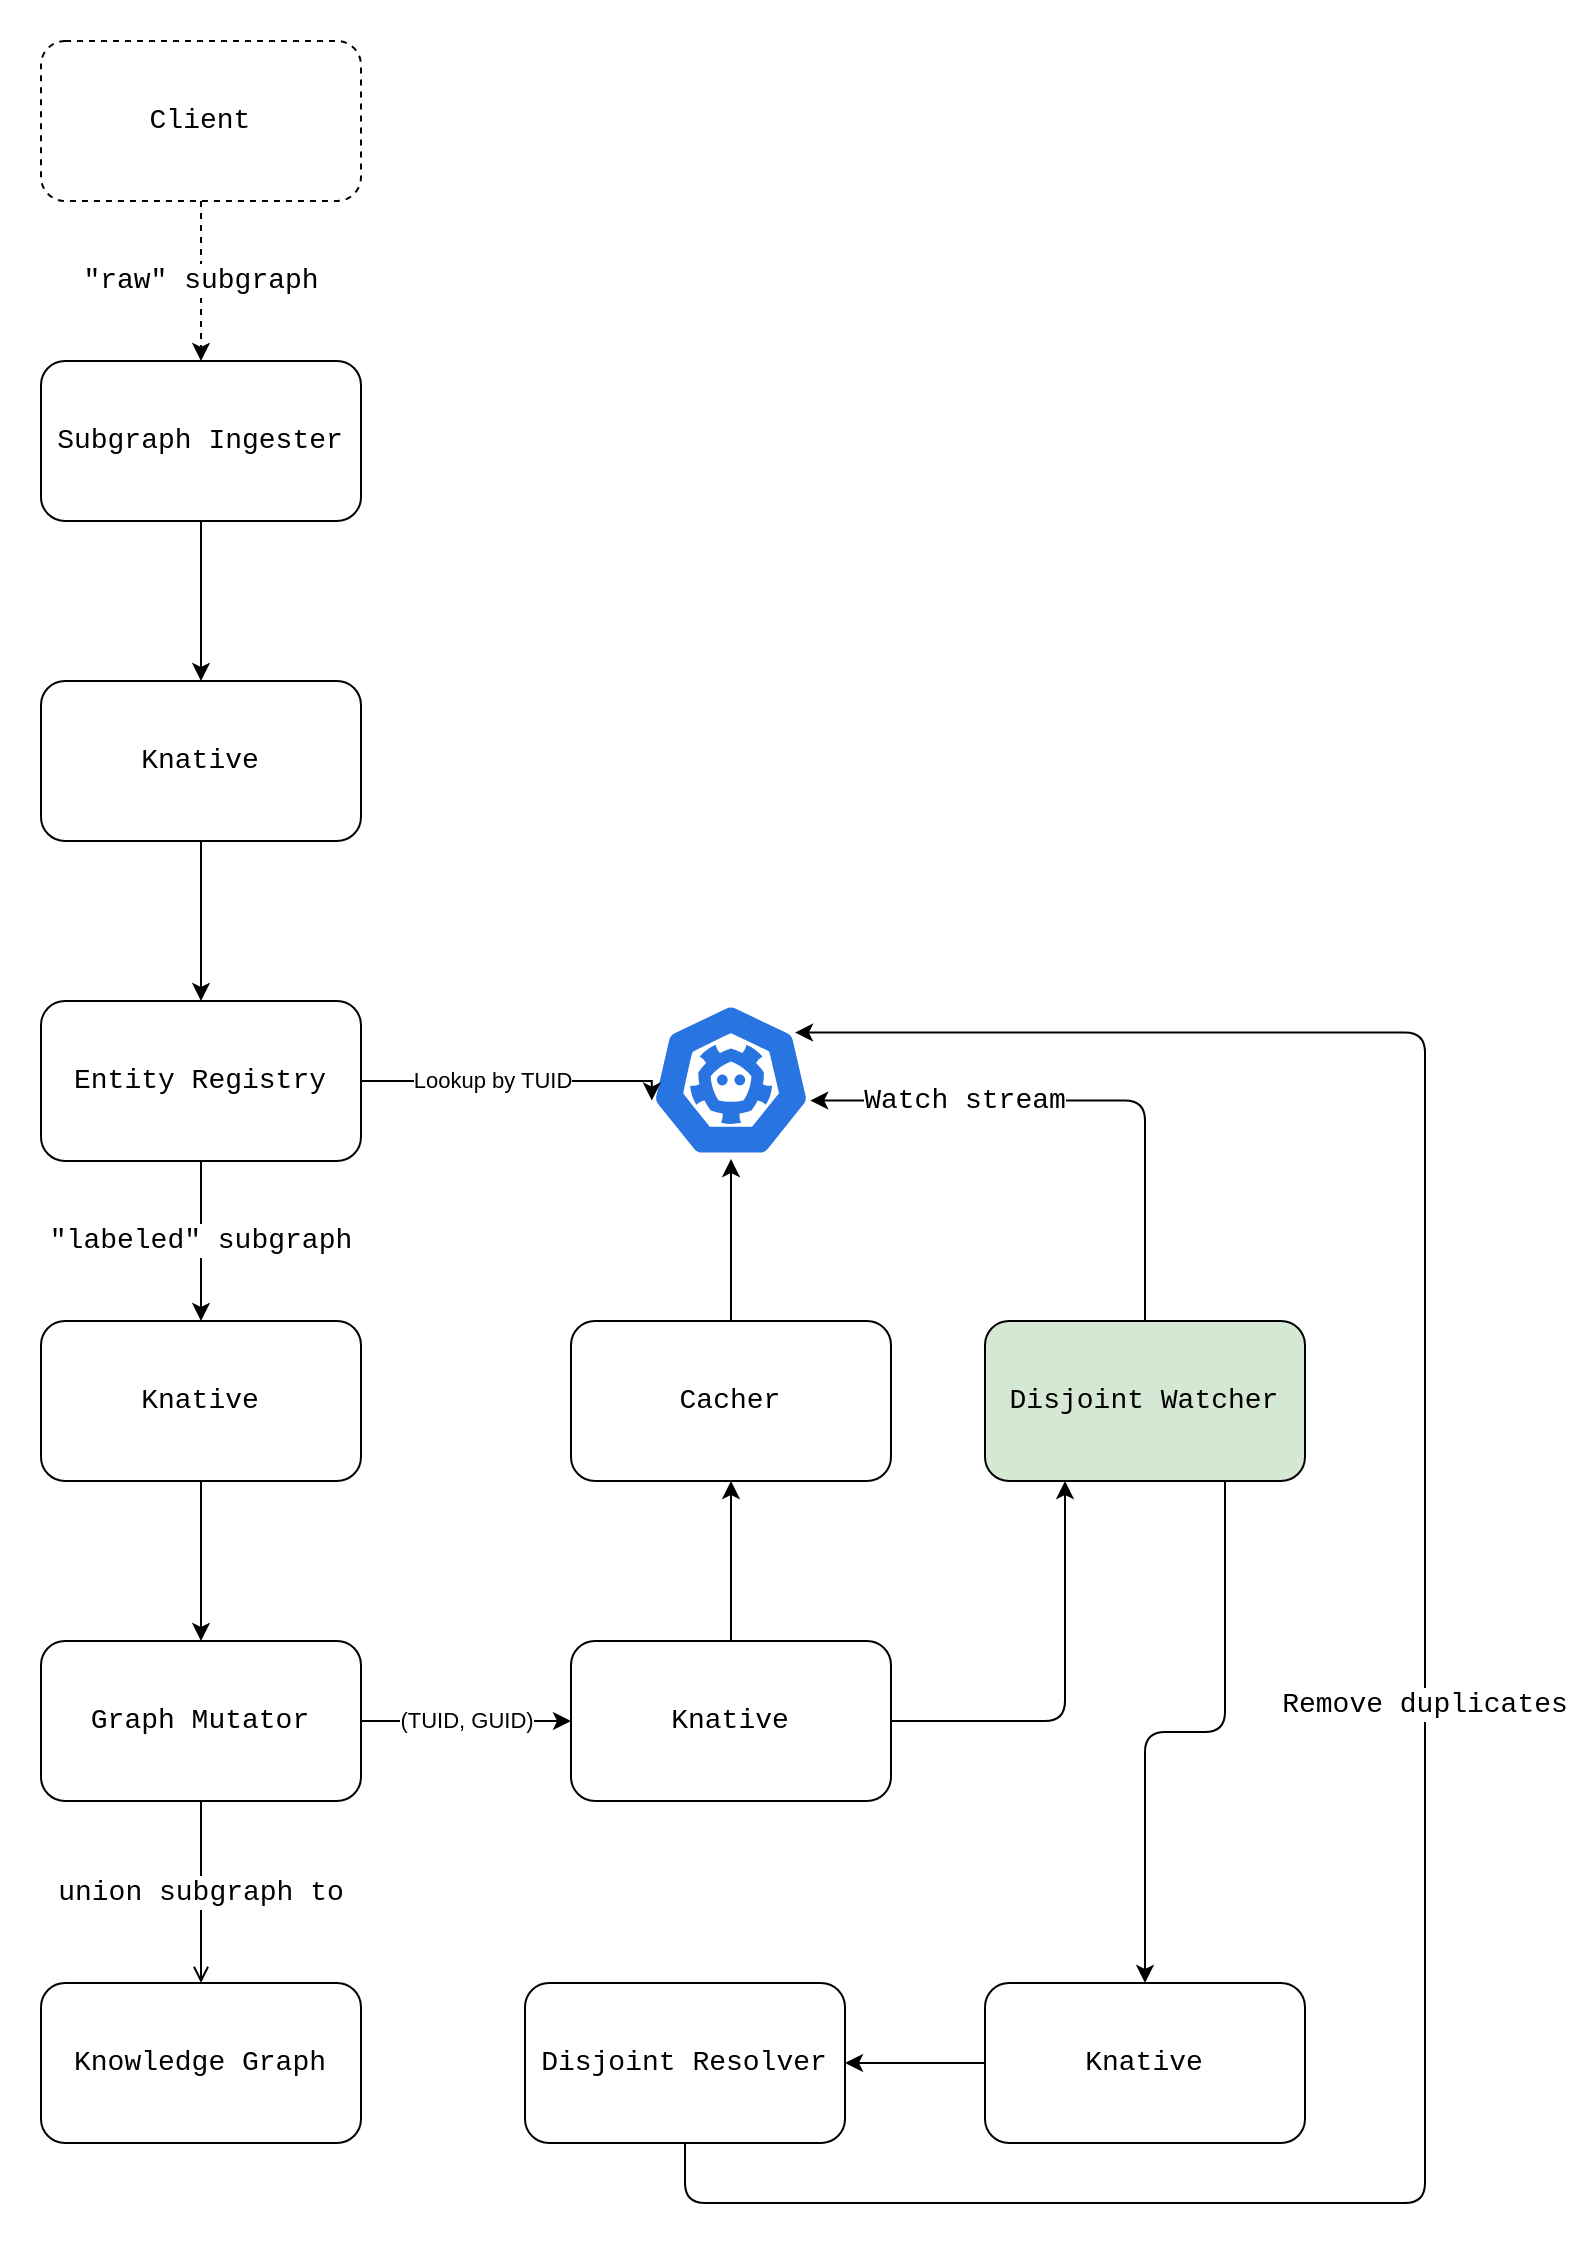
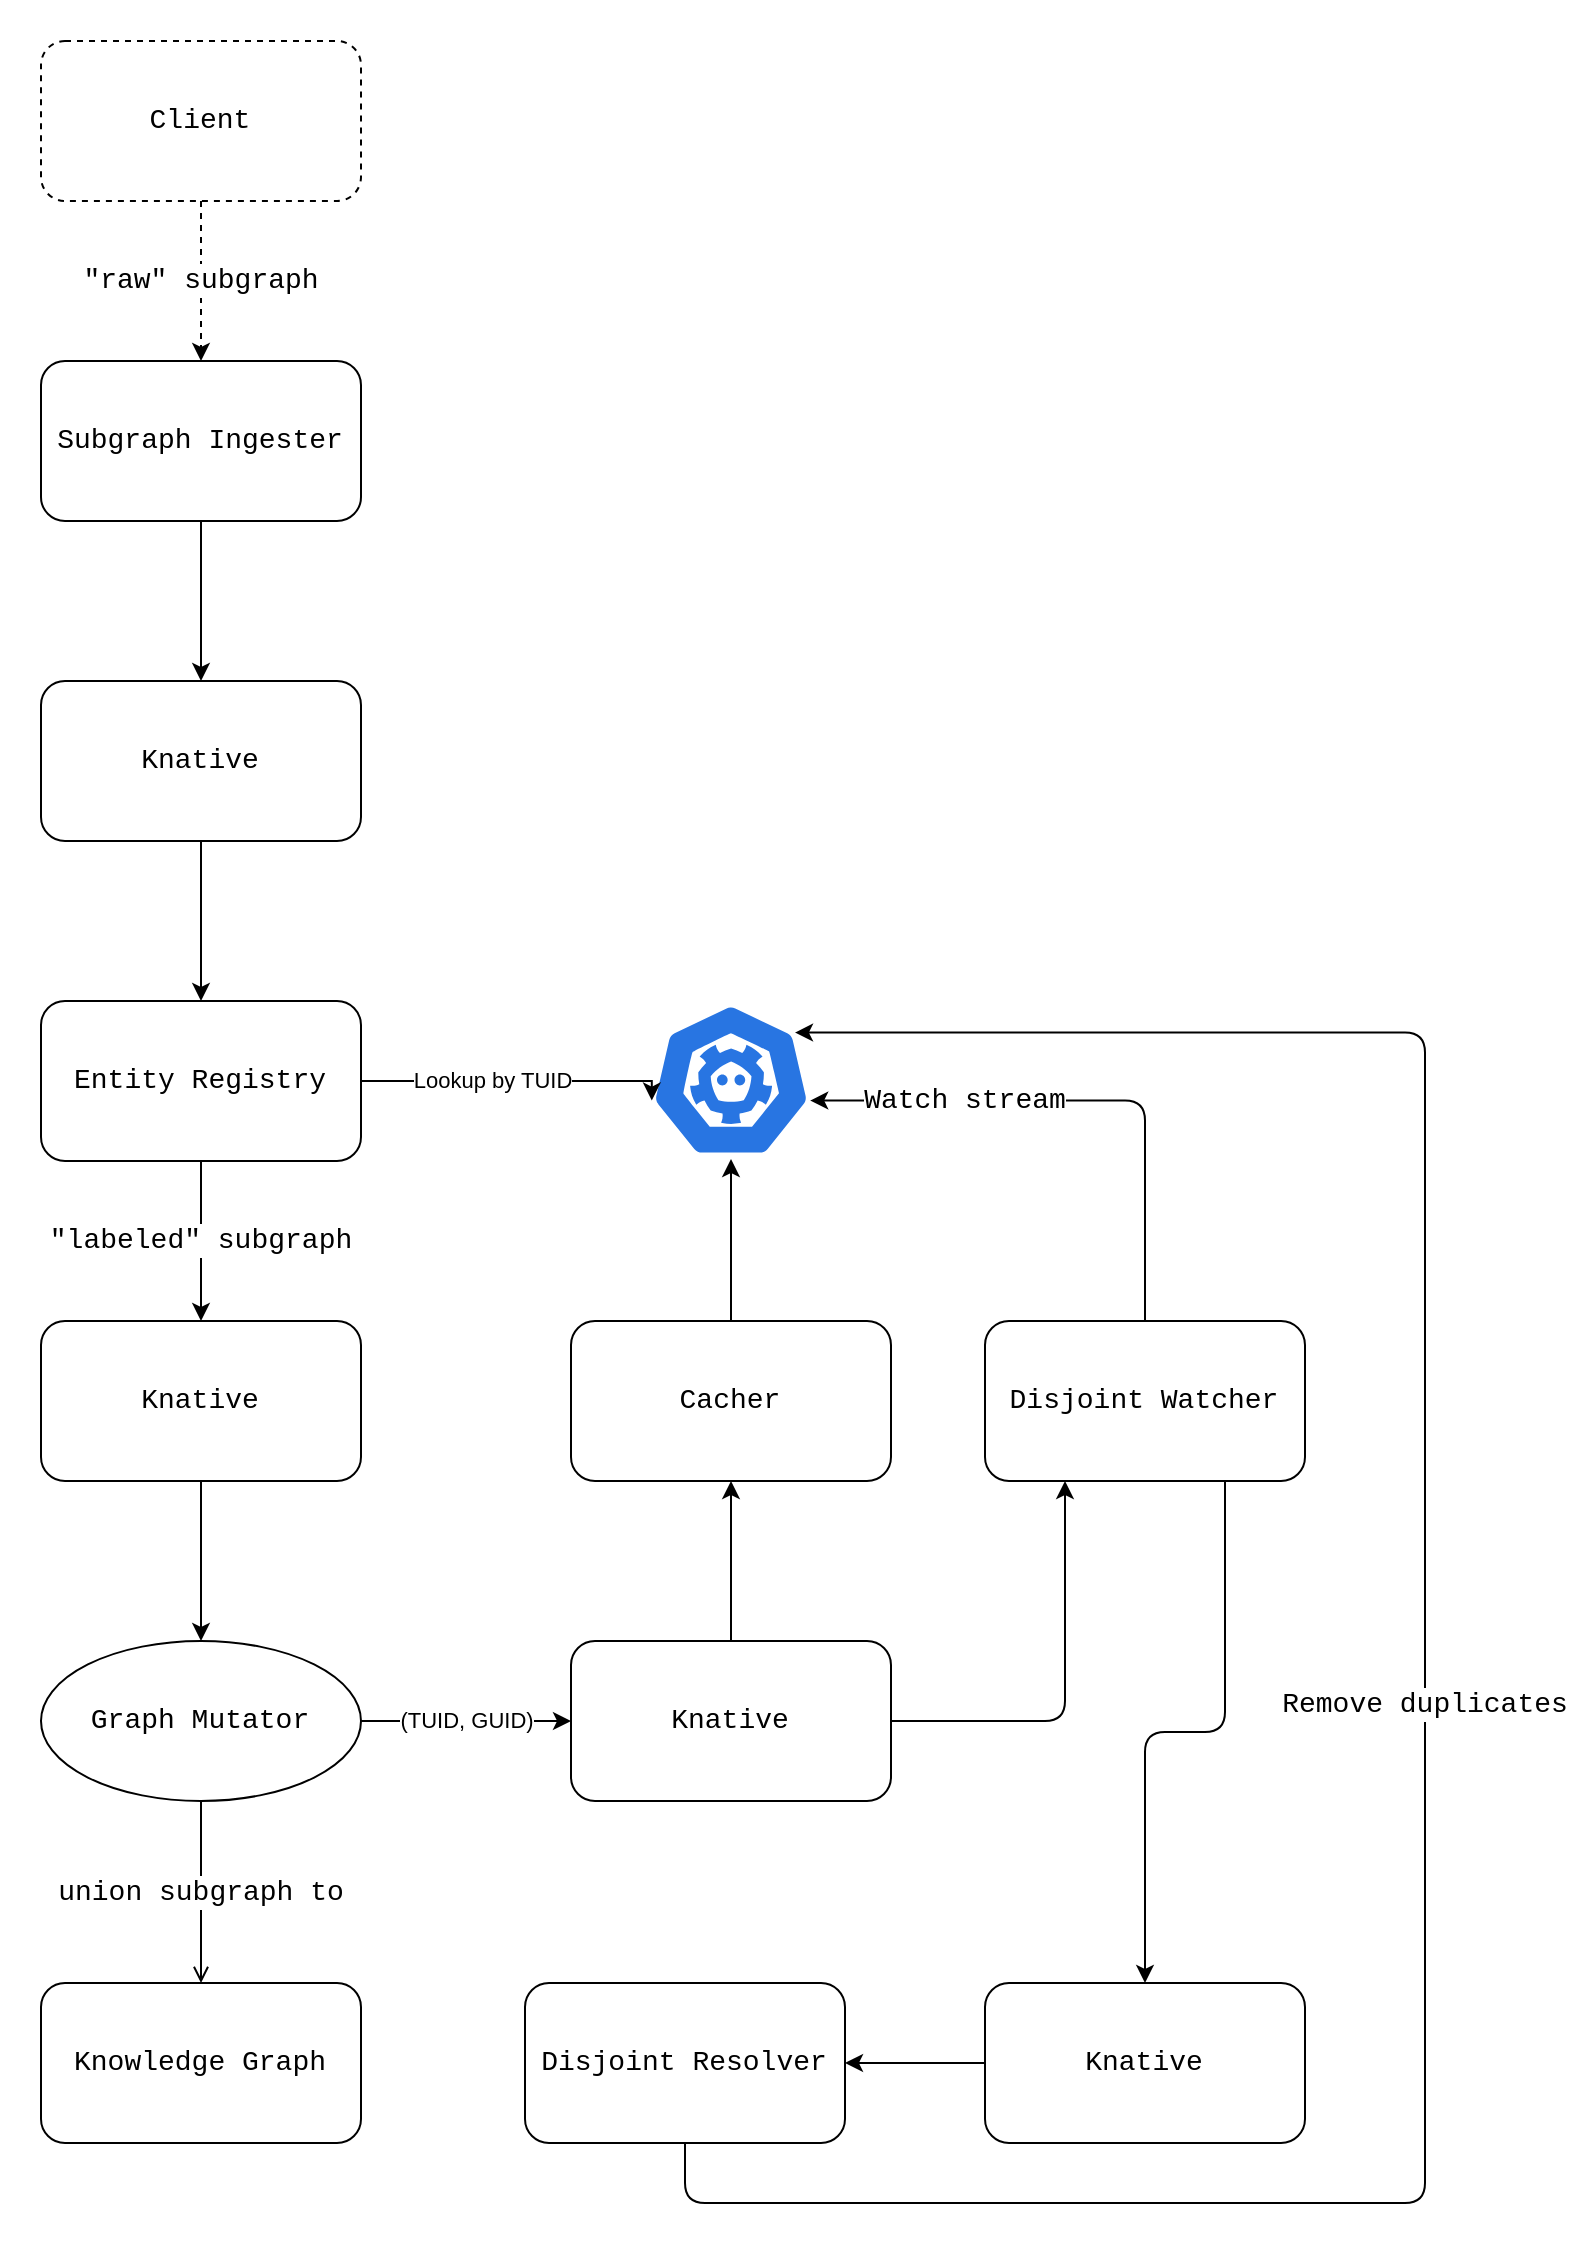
node "Disjoint Watcher": fillcolor #d5e8d4 -> #ffffff
node "Graph Mutator": shape rounded rectangle -> ellipse
